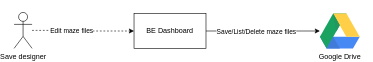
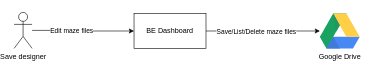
edge "Save designer" -> "BE Dashboard": style dashed -> solid
